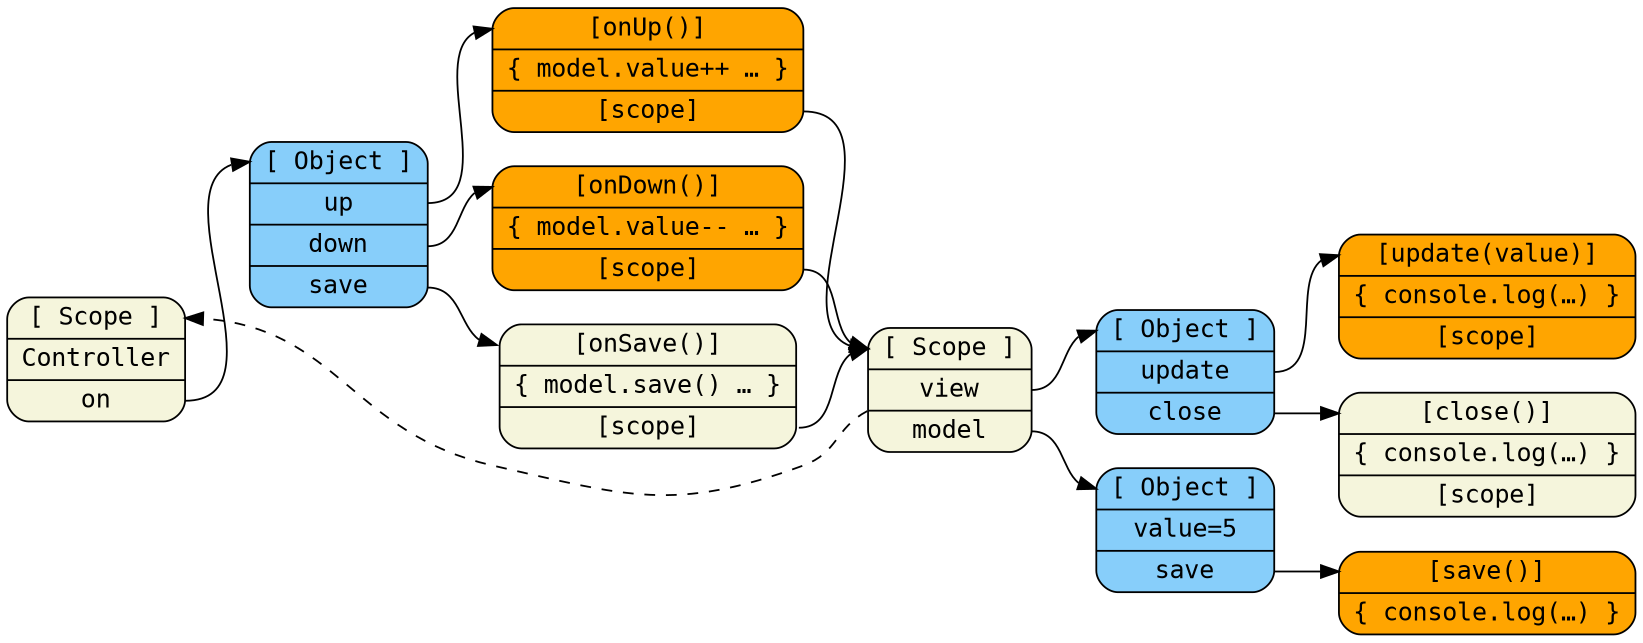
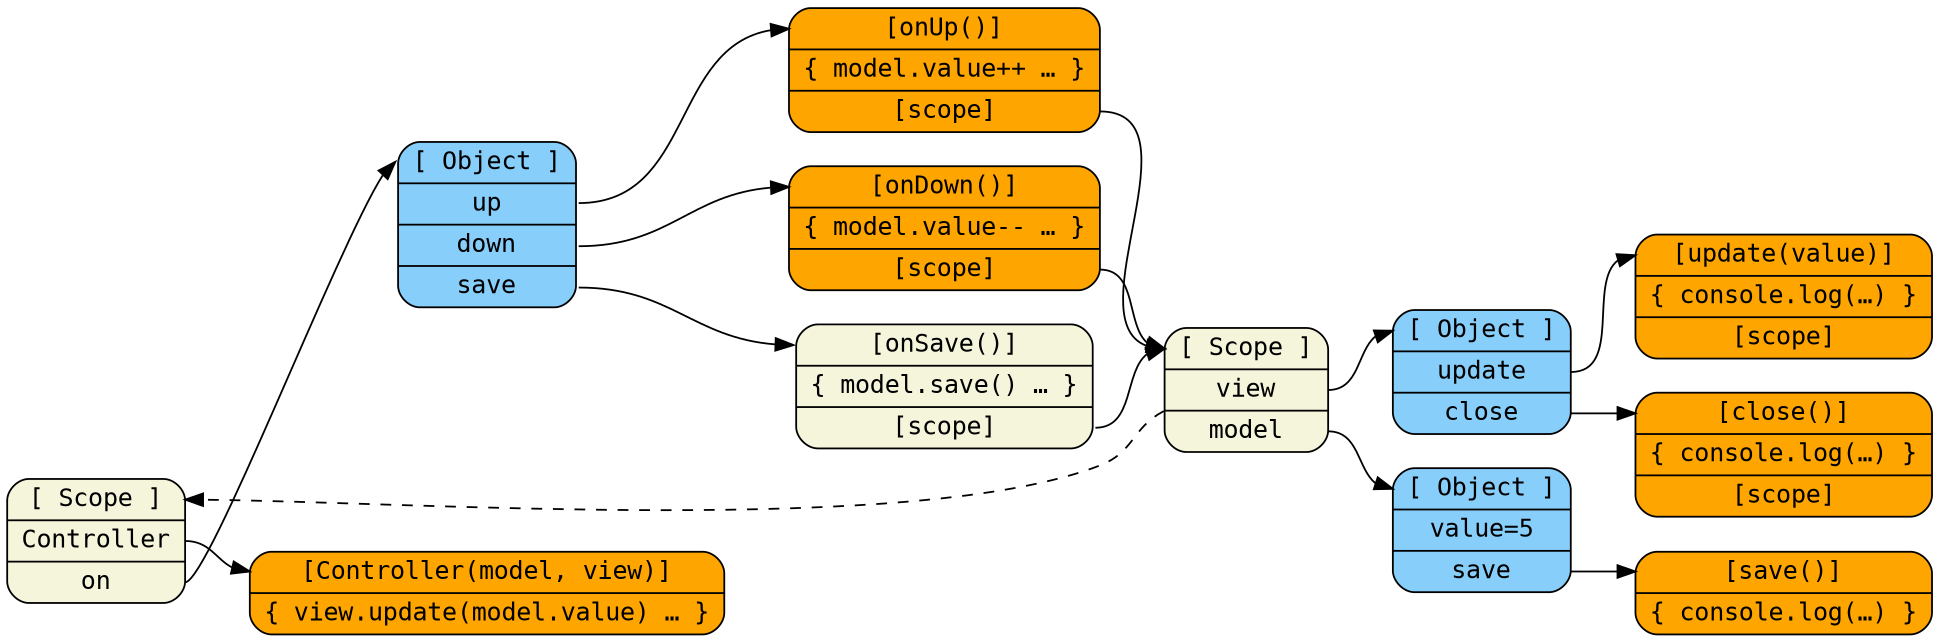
node "[close()]": fillcolor beige -> orange
node "[Controller(model, view)]": added
